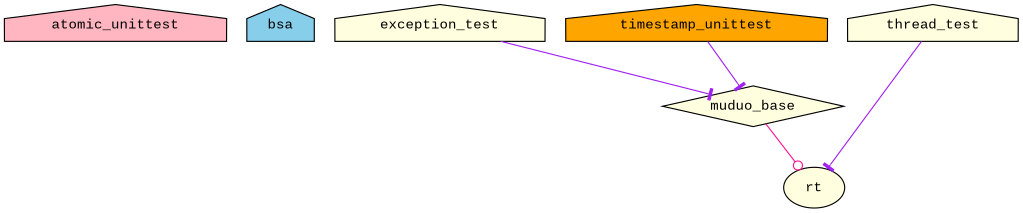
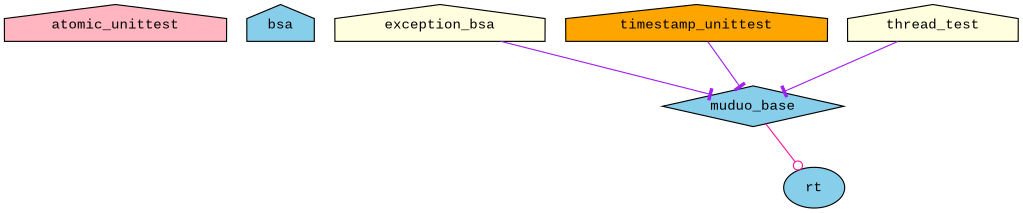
node "exception_test": label "exception_test" -> "exception_bsa"
edge "thread_test" -> "rt": now "thread_test" -> "muduo_base"
node "muduo_base": fillcolor lightyellow -> skyblue
node "rt": fillcolor lightyellow -> skyblue
